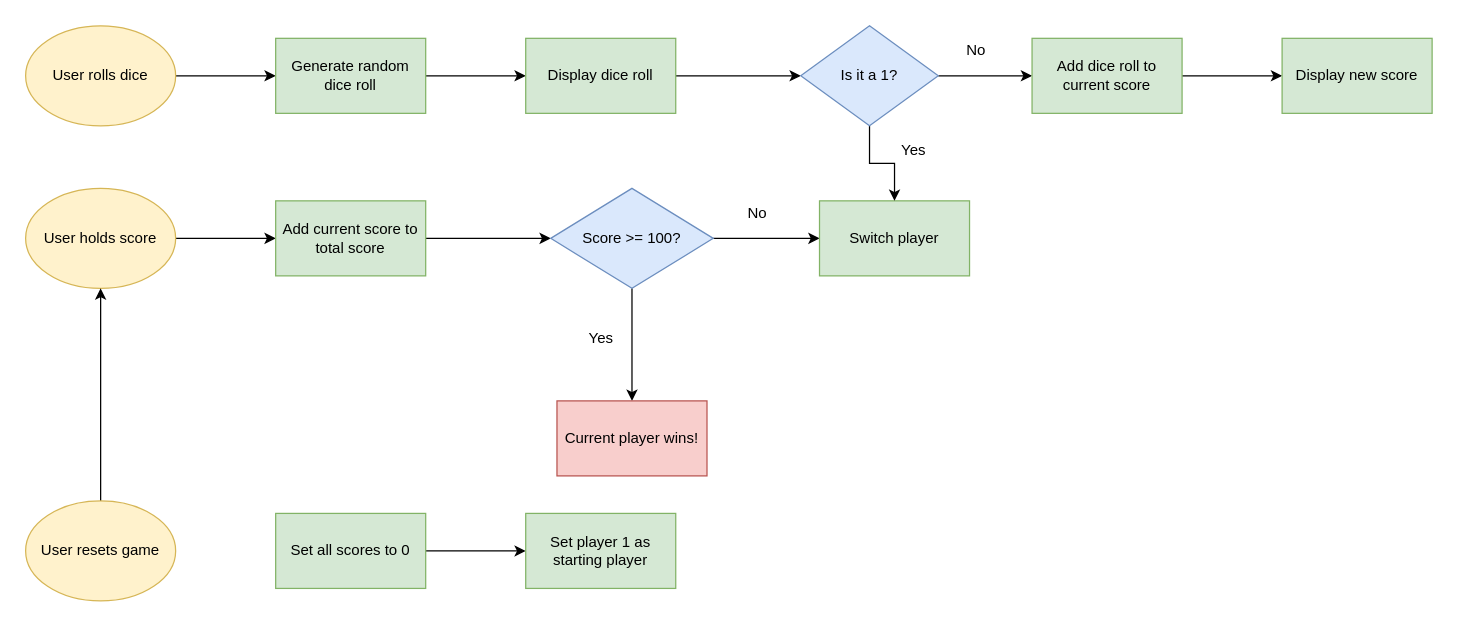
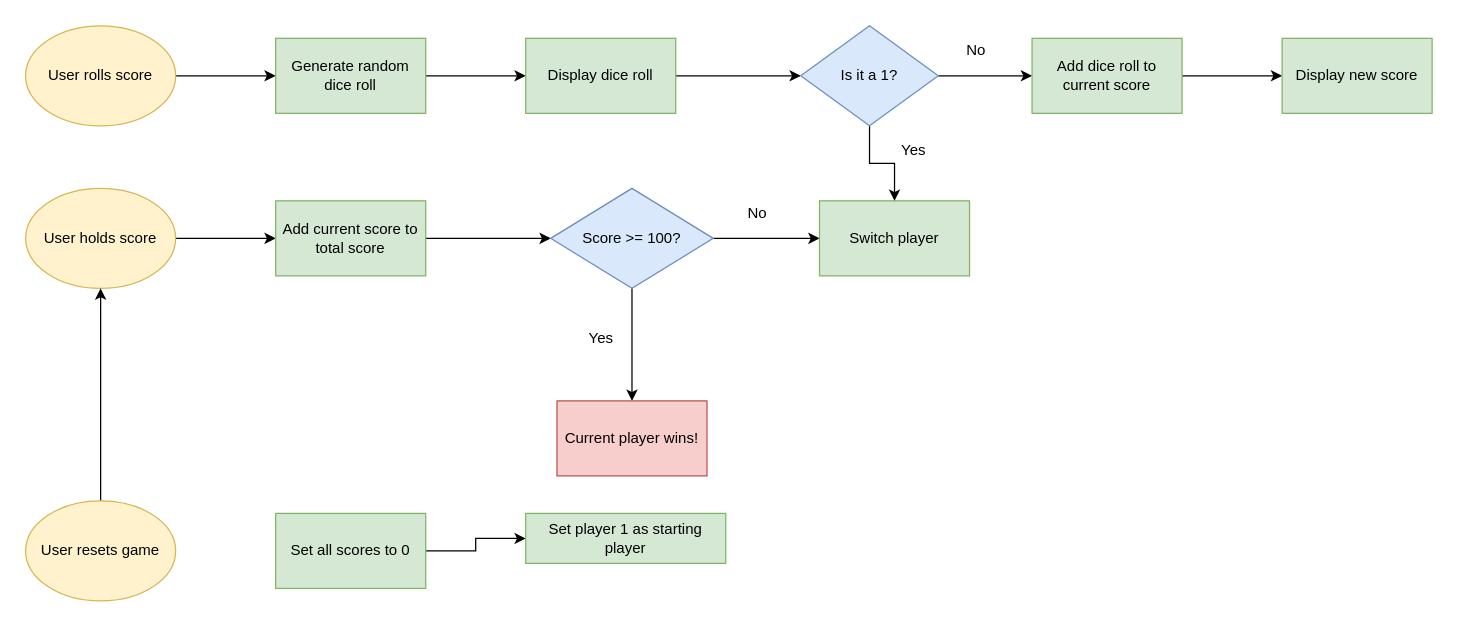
node "User rolls dice": label "User rolls dice" -> "User rolls score"
node "Set player 1 as starting player": size 150x75 -> 200x50
